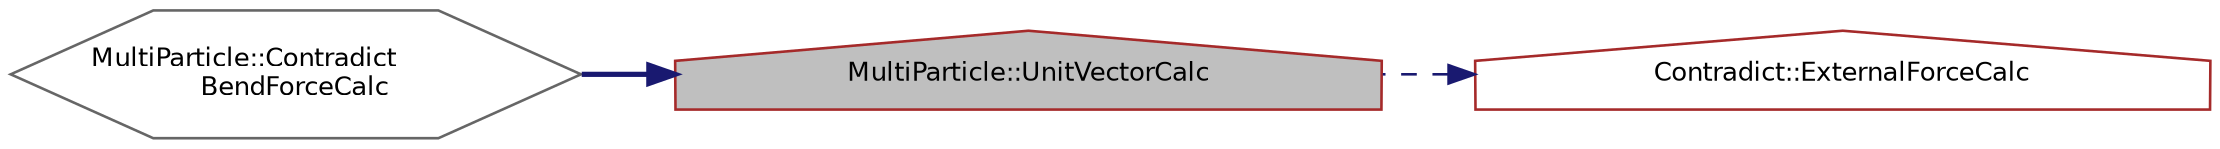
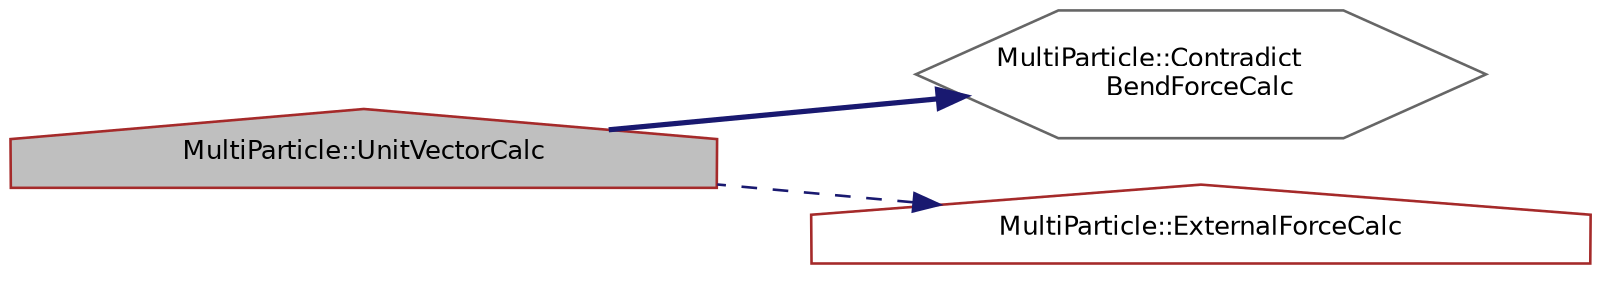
edge "MultiParticle::Contradict BendForceCalc" -> "MultiParticle::UnitVectorCalc": reversed
node "Contradict::ExternalForceCalc": label "Contradict::ExternalForceCalc" -> "MultiParticle::ExternalForceCalc"
